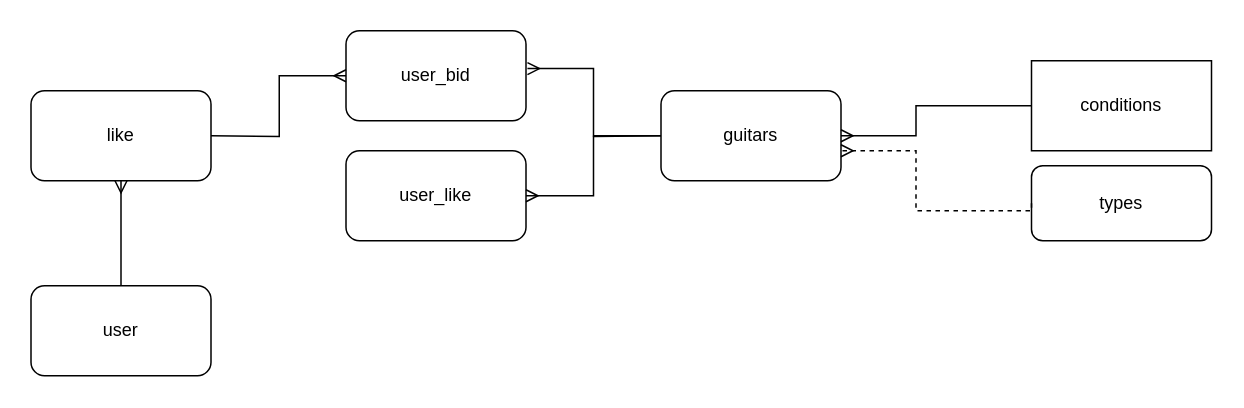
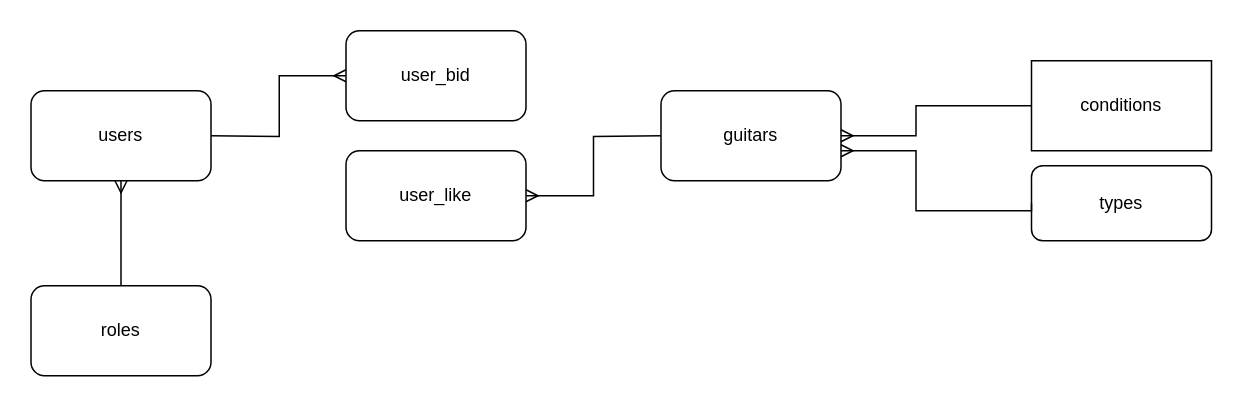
edge "guitars" -> "user_bid": removed
node "like": label "like" -> "users"
edge "types" -> "guitars": style dashed -> solid
node "user": label "user" -> "roles"
